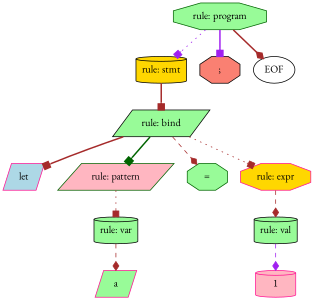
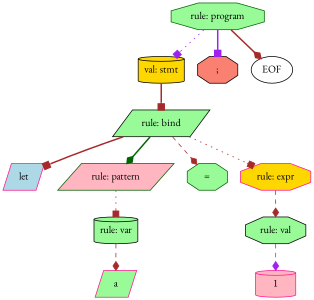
node "rule: stmt": label "rule: stmt" -> "val: stmt"
edge "rule: bind" -> "rule: pattern": arrowhead box -> diamond
node "rule: val": shape cylinder -> octagon
